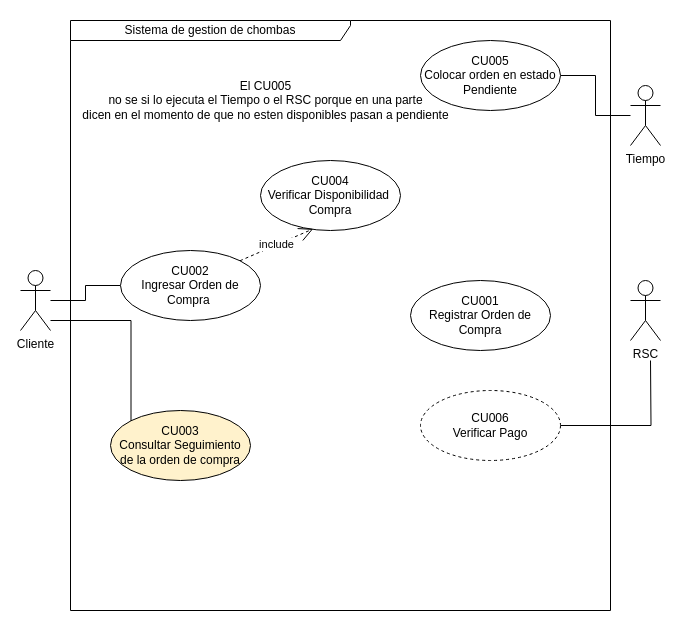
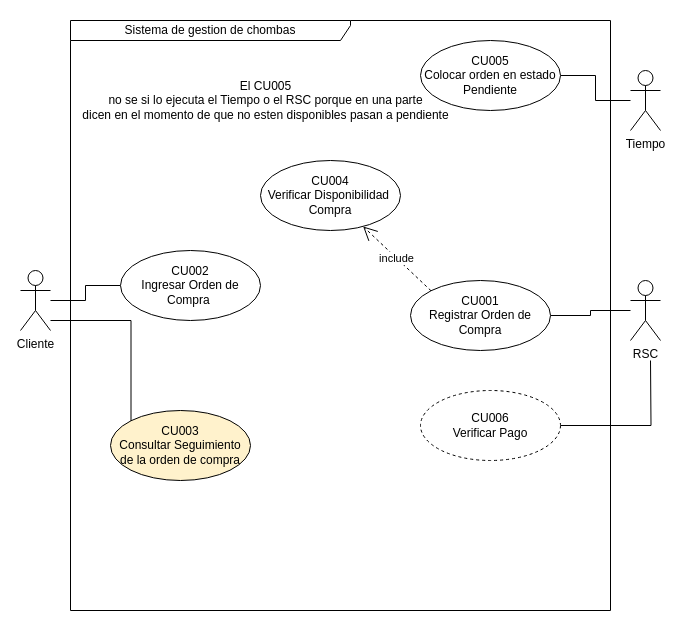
node "Tiempo": moved (646, 116) -> (646, 101)
edge "CU002 Ingresar Orden de Compra" -> "CU004 Verificar Disponibilidad Compra": removed, label "include"
edge "CU001 Registrar Orden de Compra" -> "CU004 Verificar Disponibilidad Compra": added, label "include"
edge "RSC" -- "CU001 Registrar Orden de Compra": added
